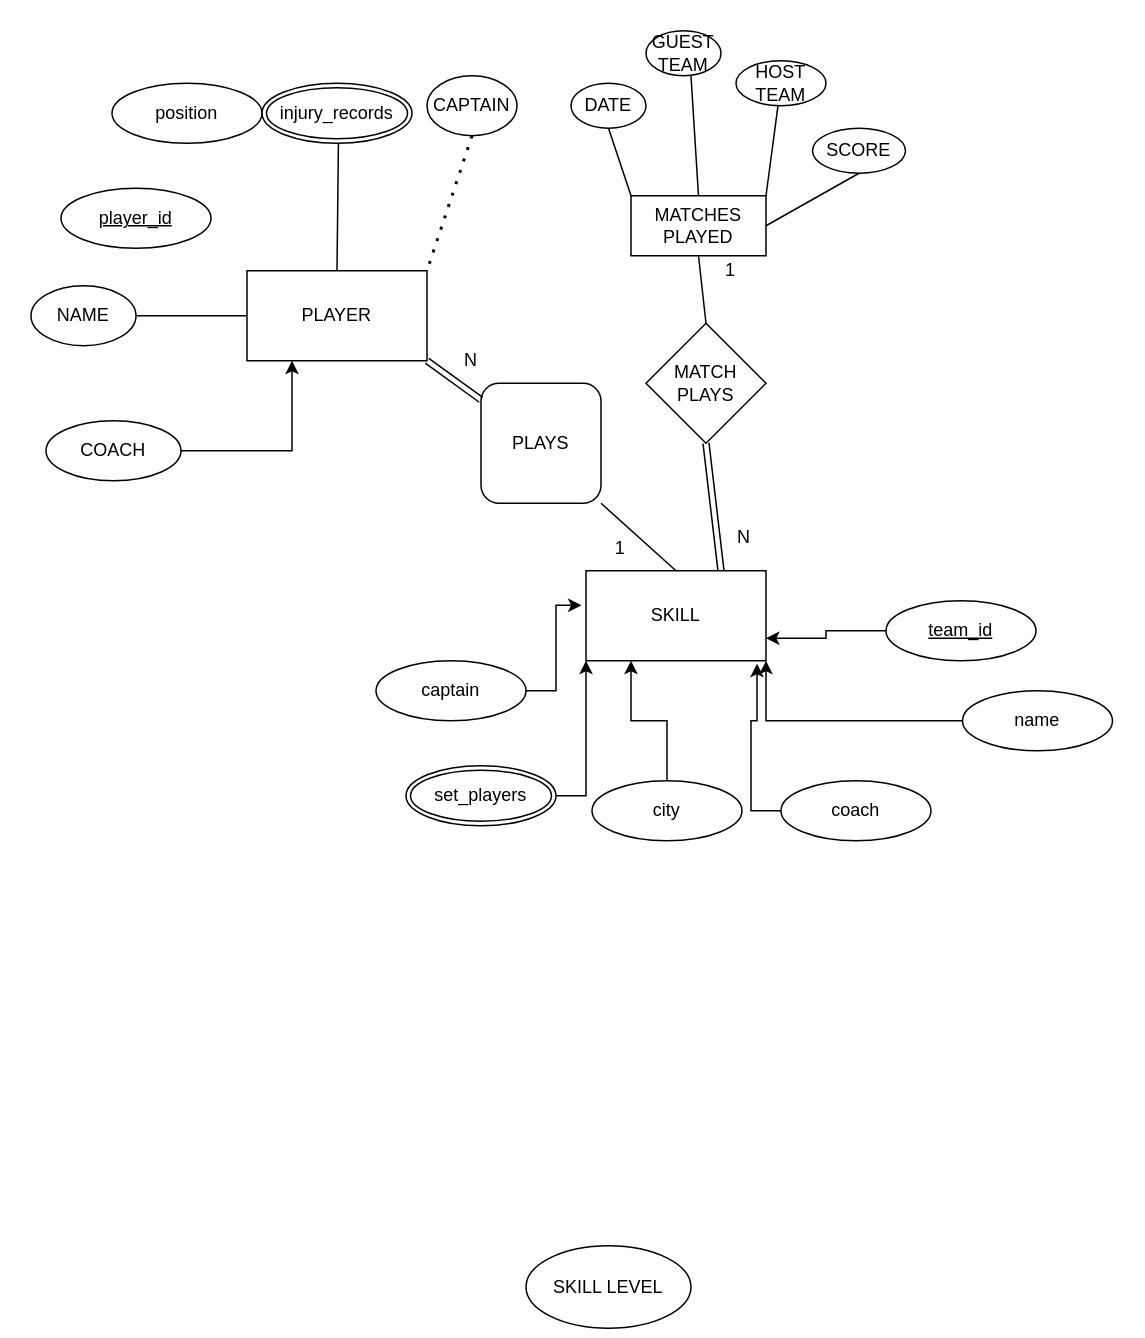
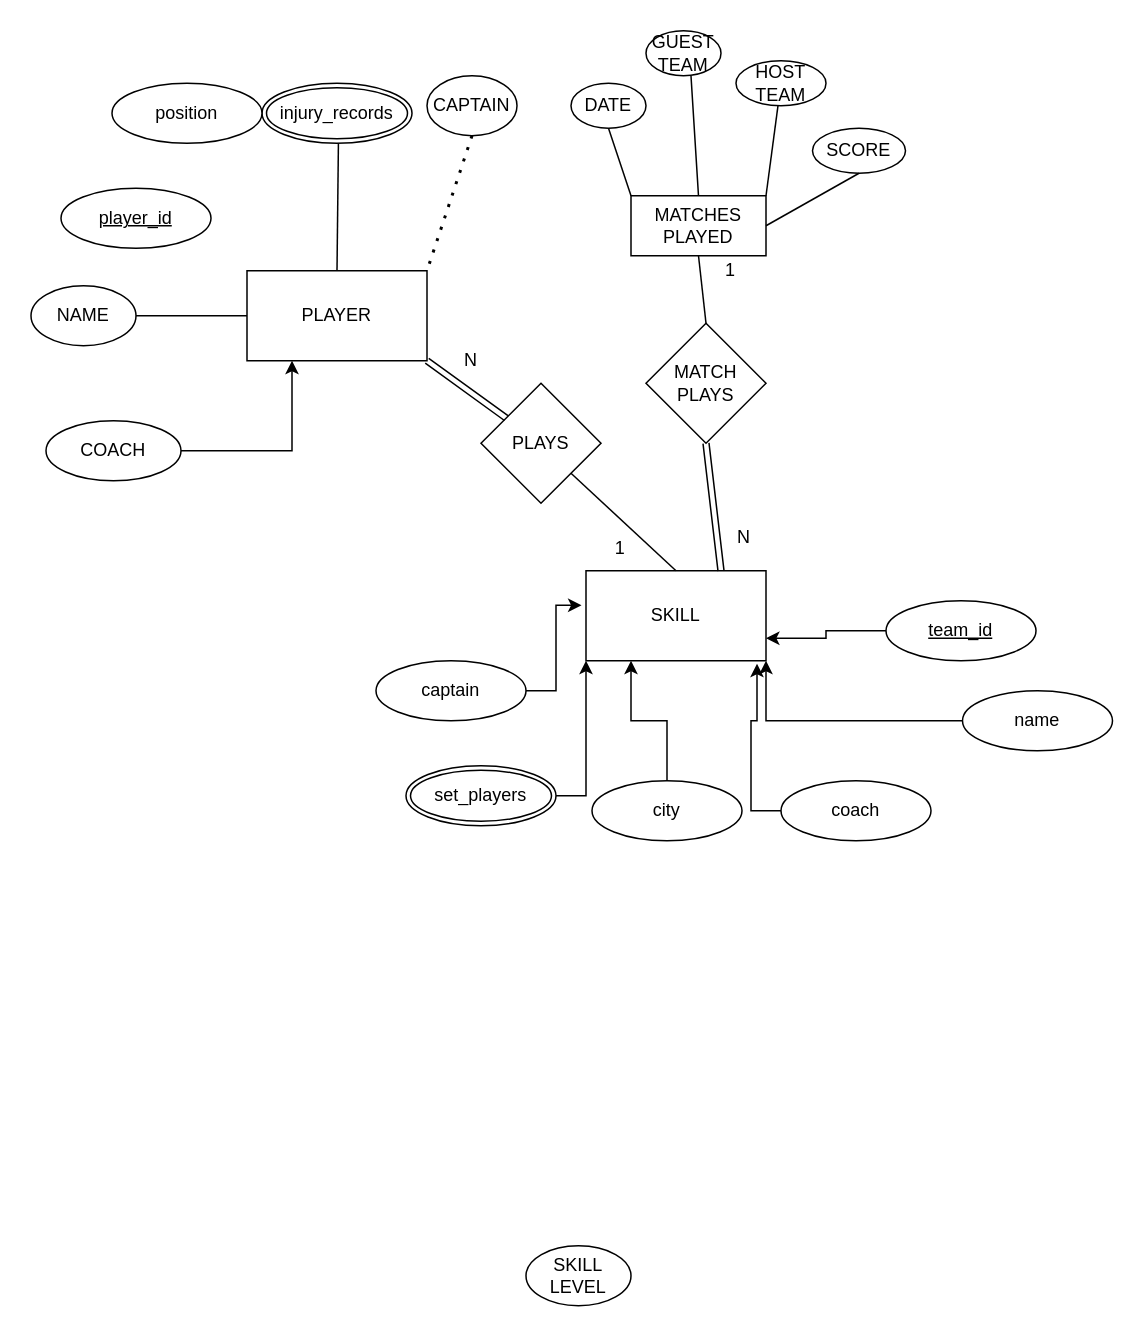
node "PLAYS": shape rounded rectangle -> diamond
node "SKILL LEVEL": size 165x83 -> 105x60
